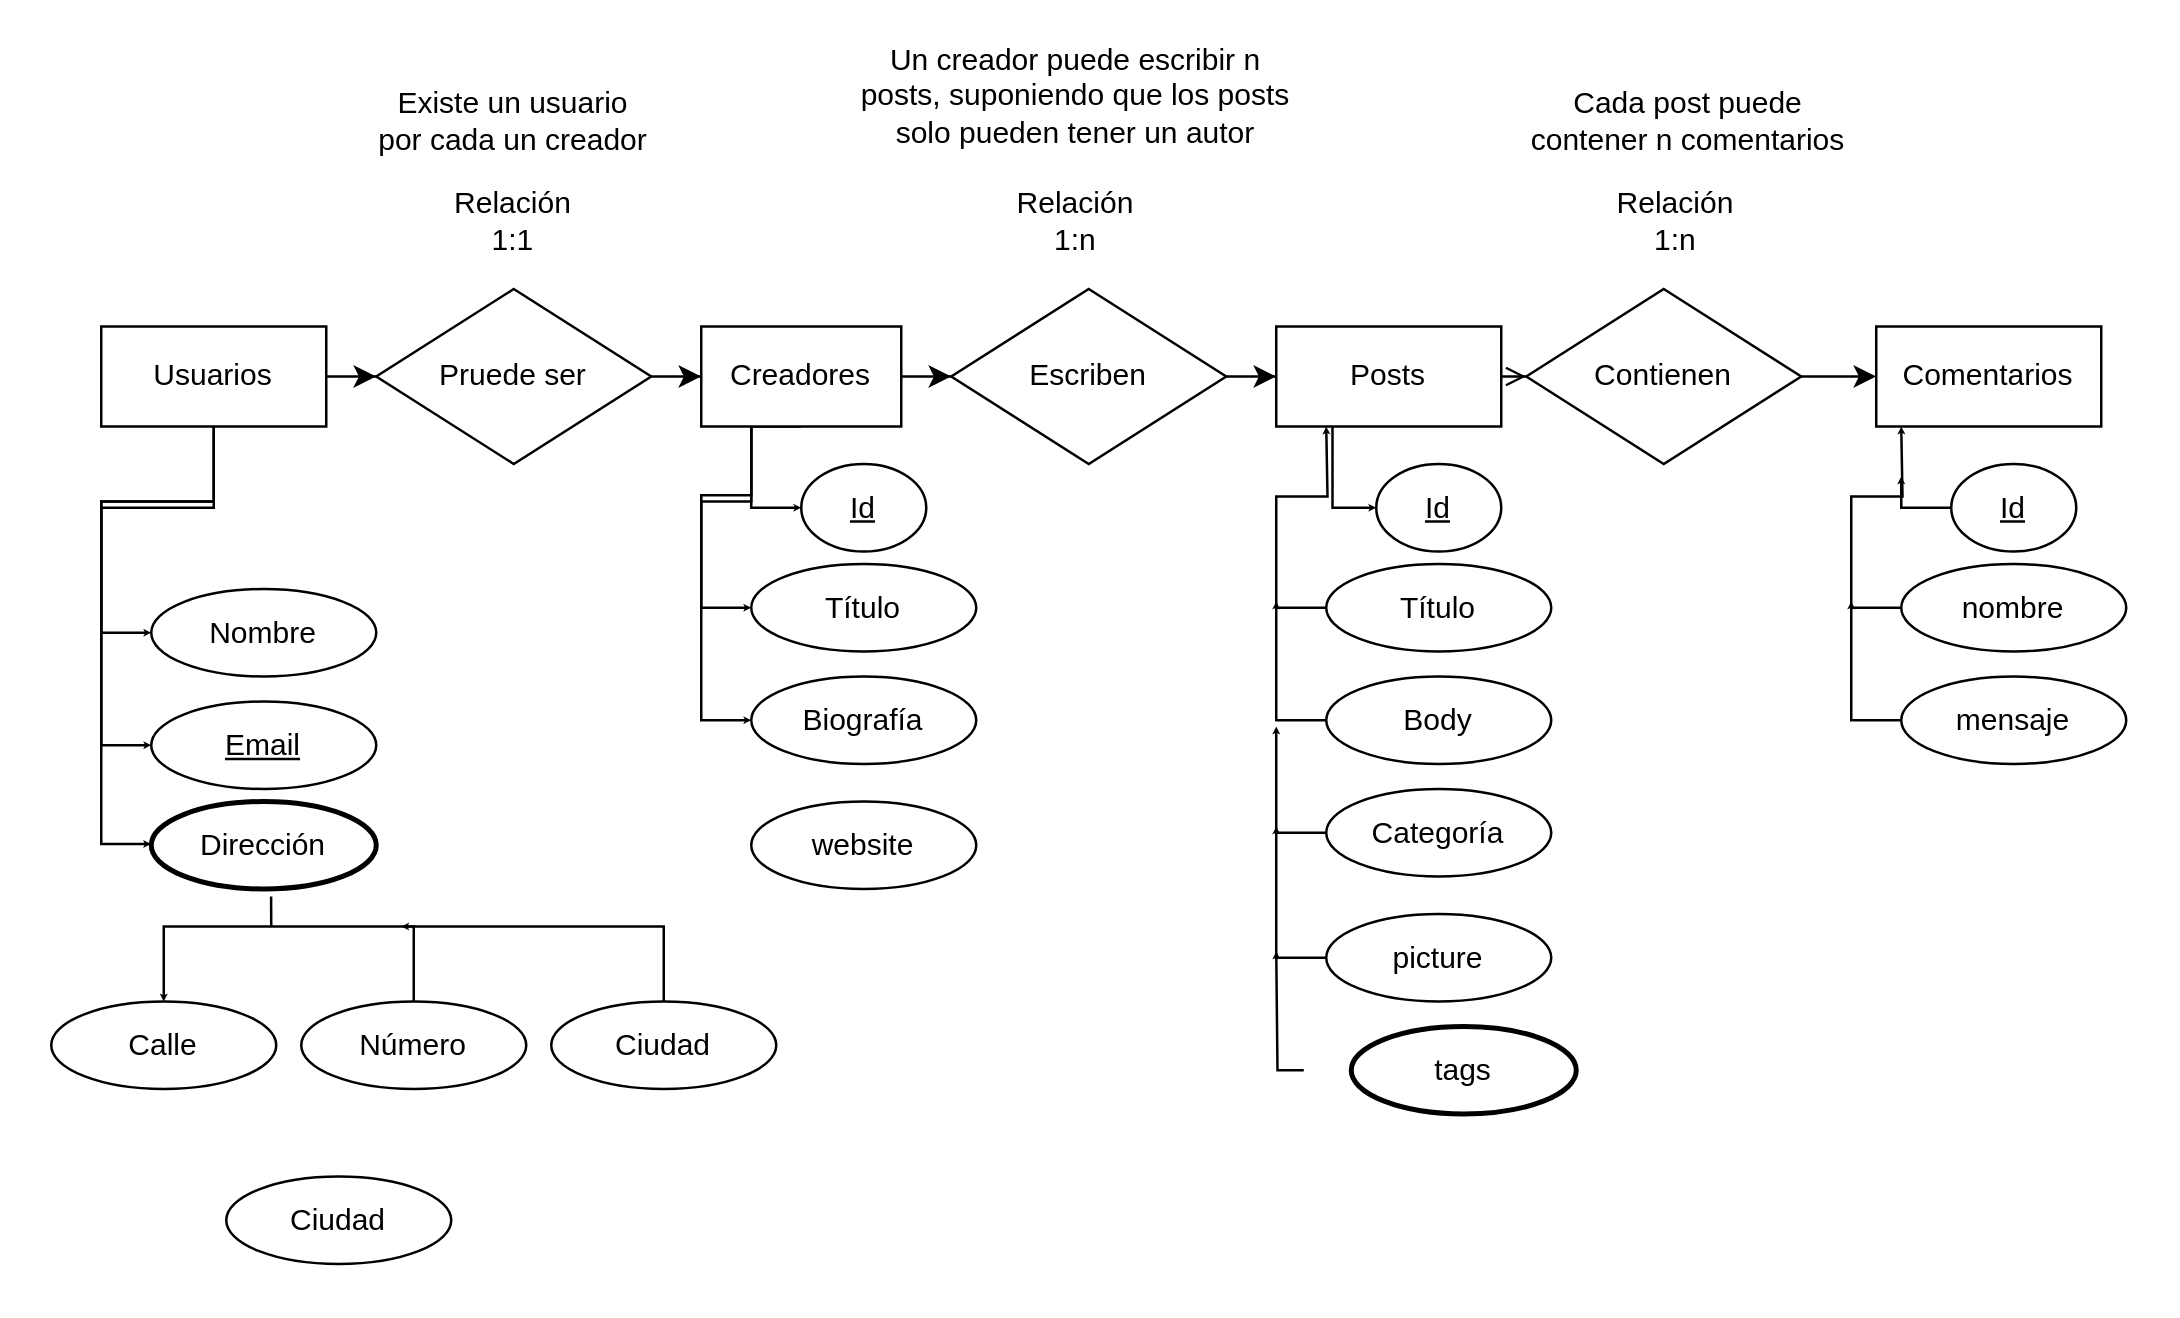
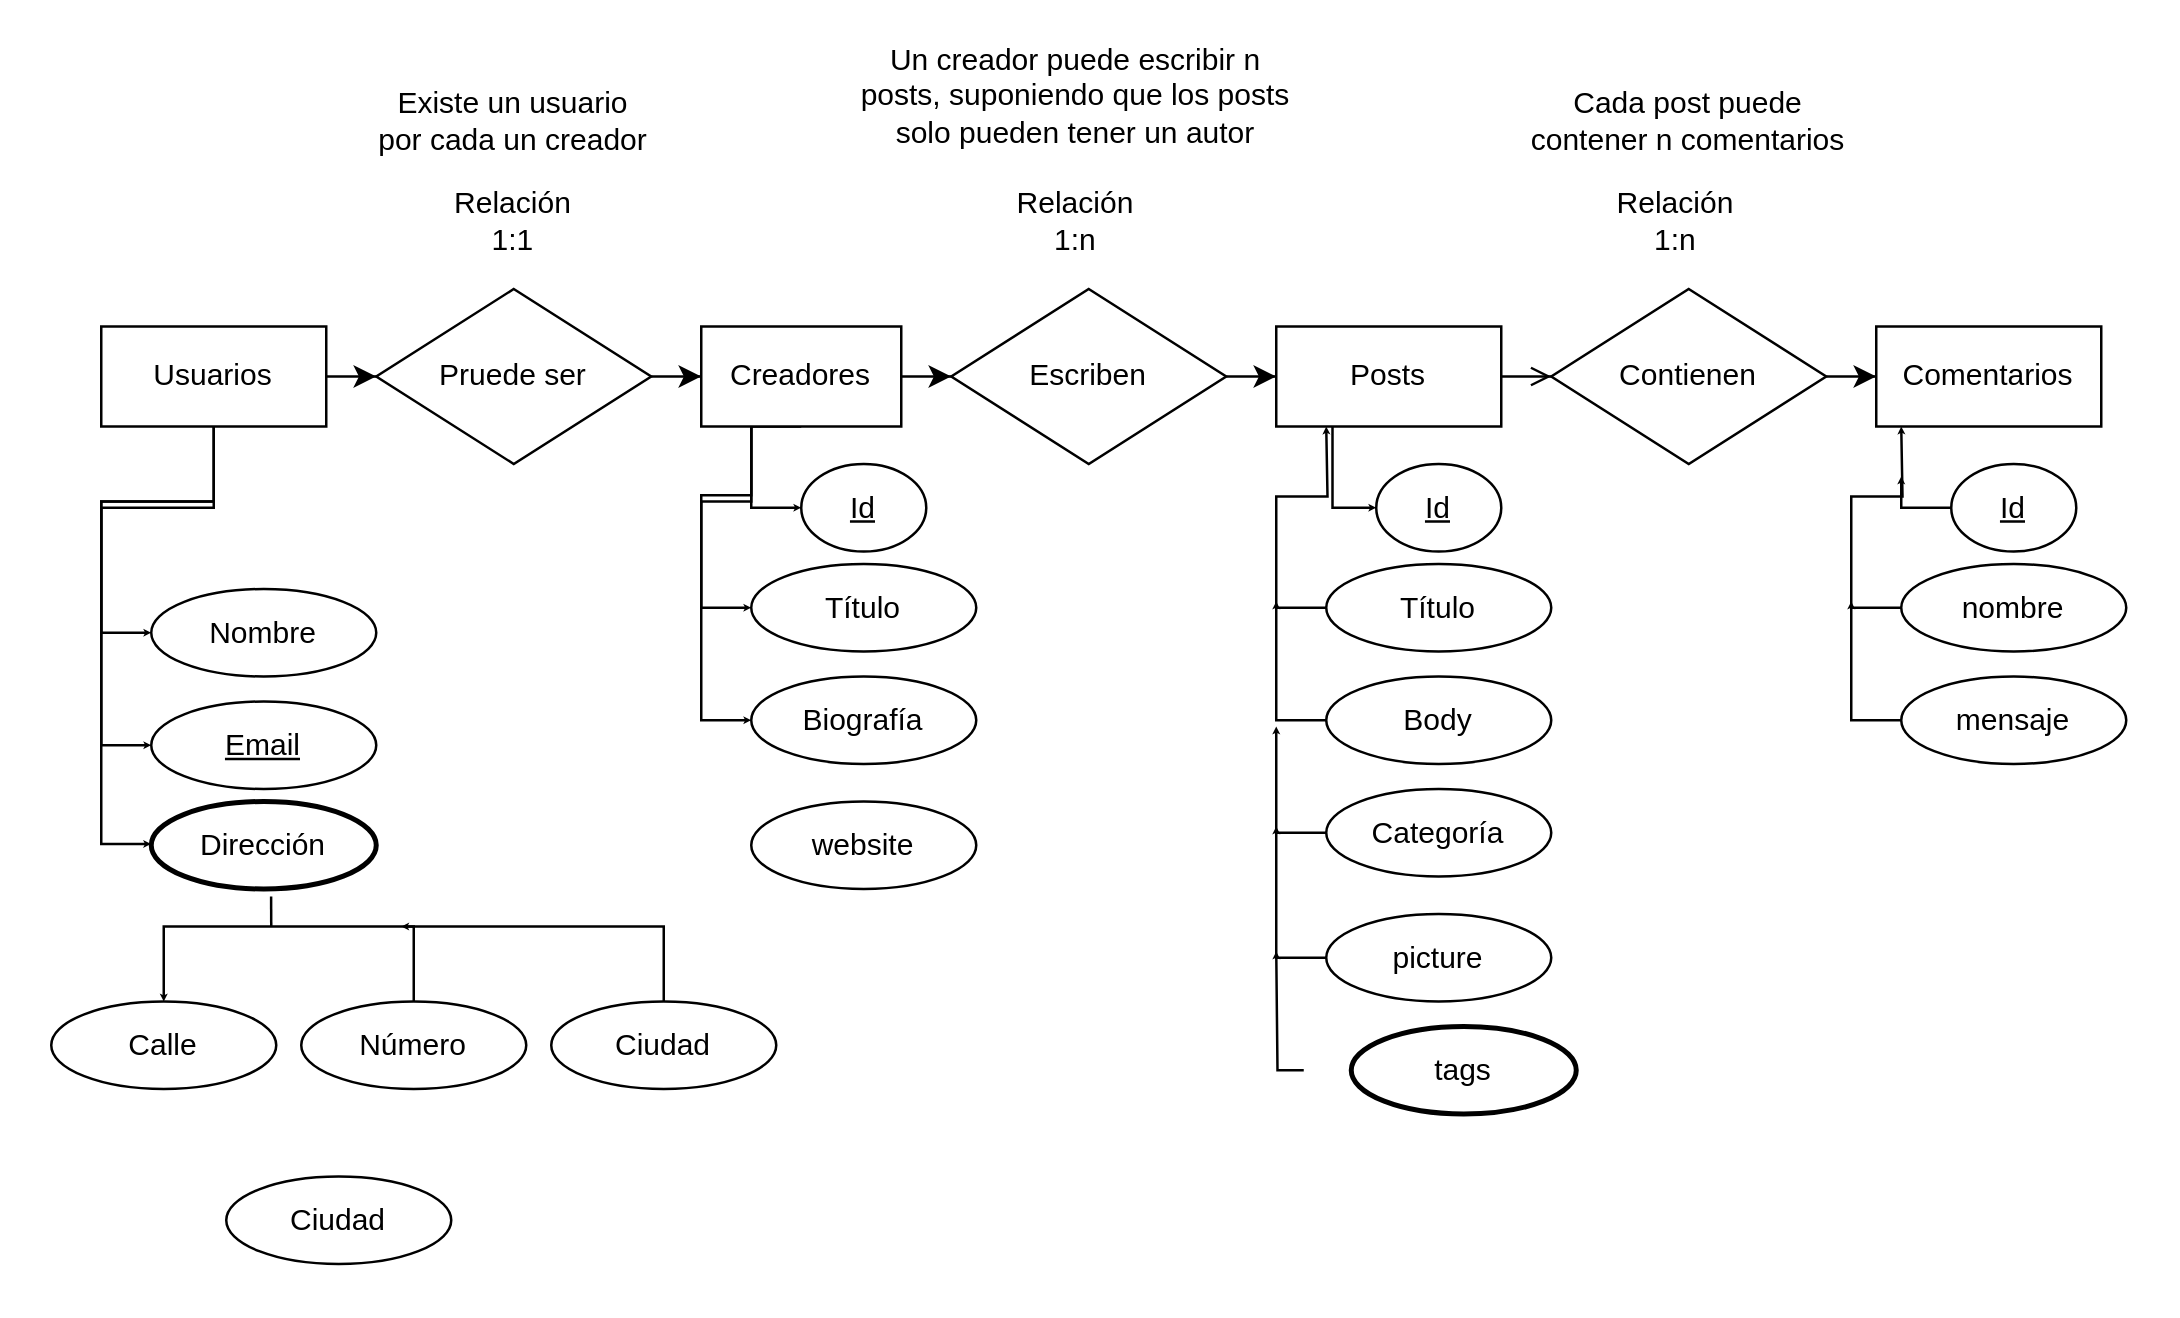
node "Contienen": moved (1664, 376) -> (1689, 376)
